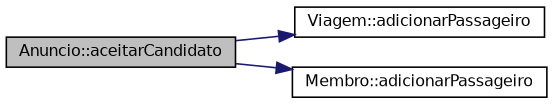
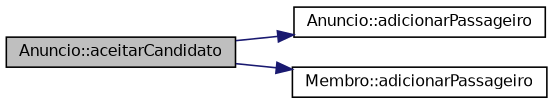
node "Viagem::adicionarPassageiro": label "Viagem::adicionarPassageiro" -> "Anuncio::adicionarPassageiro"
